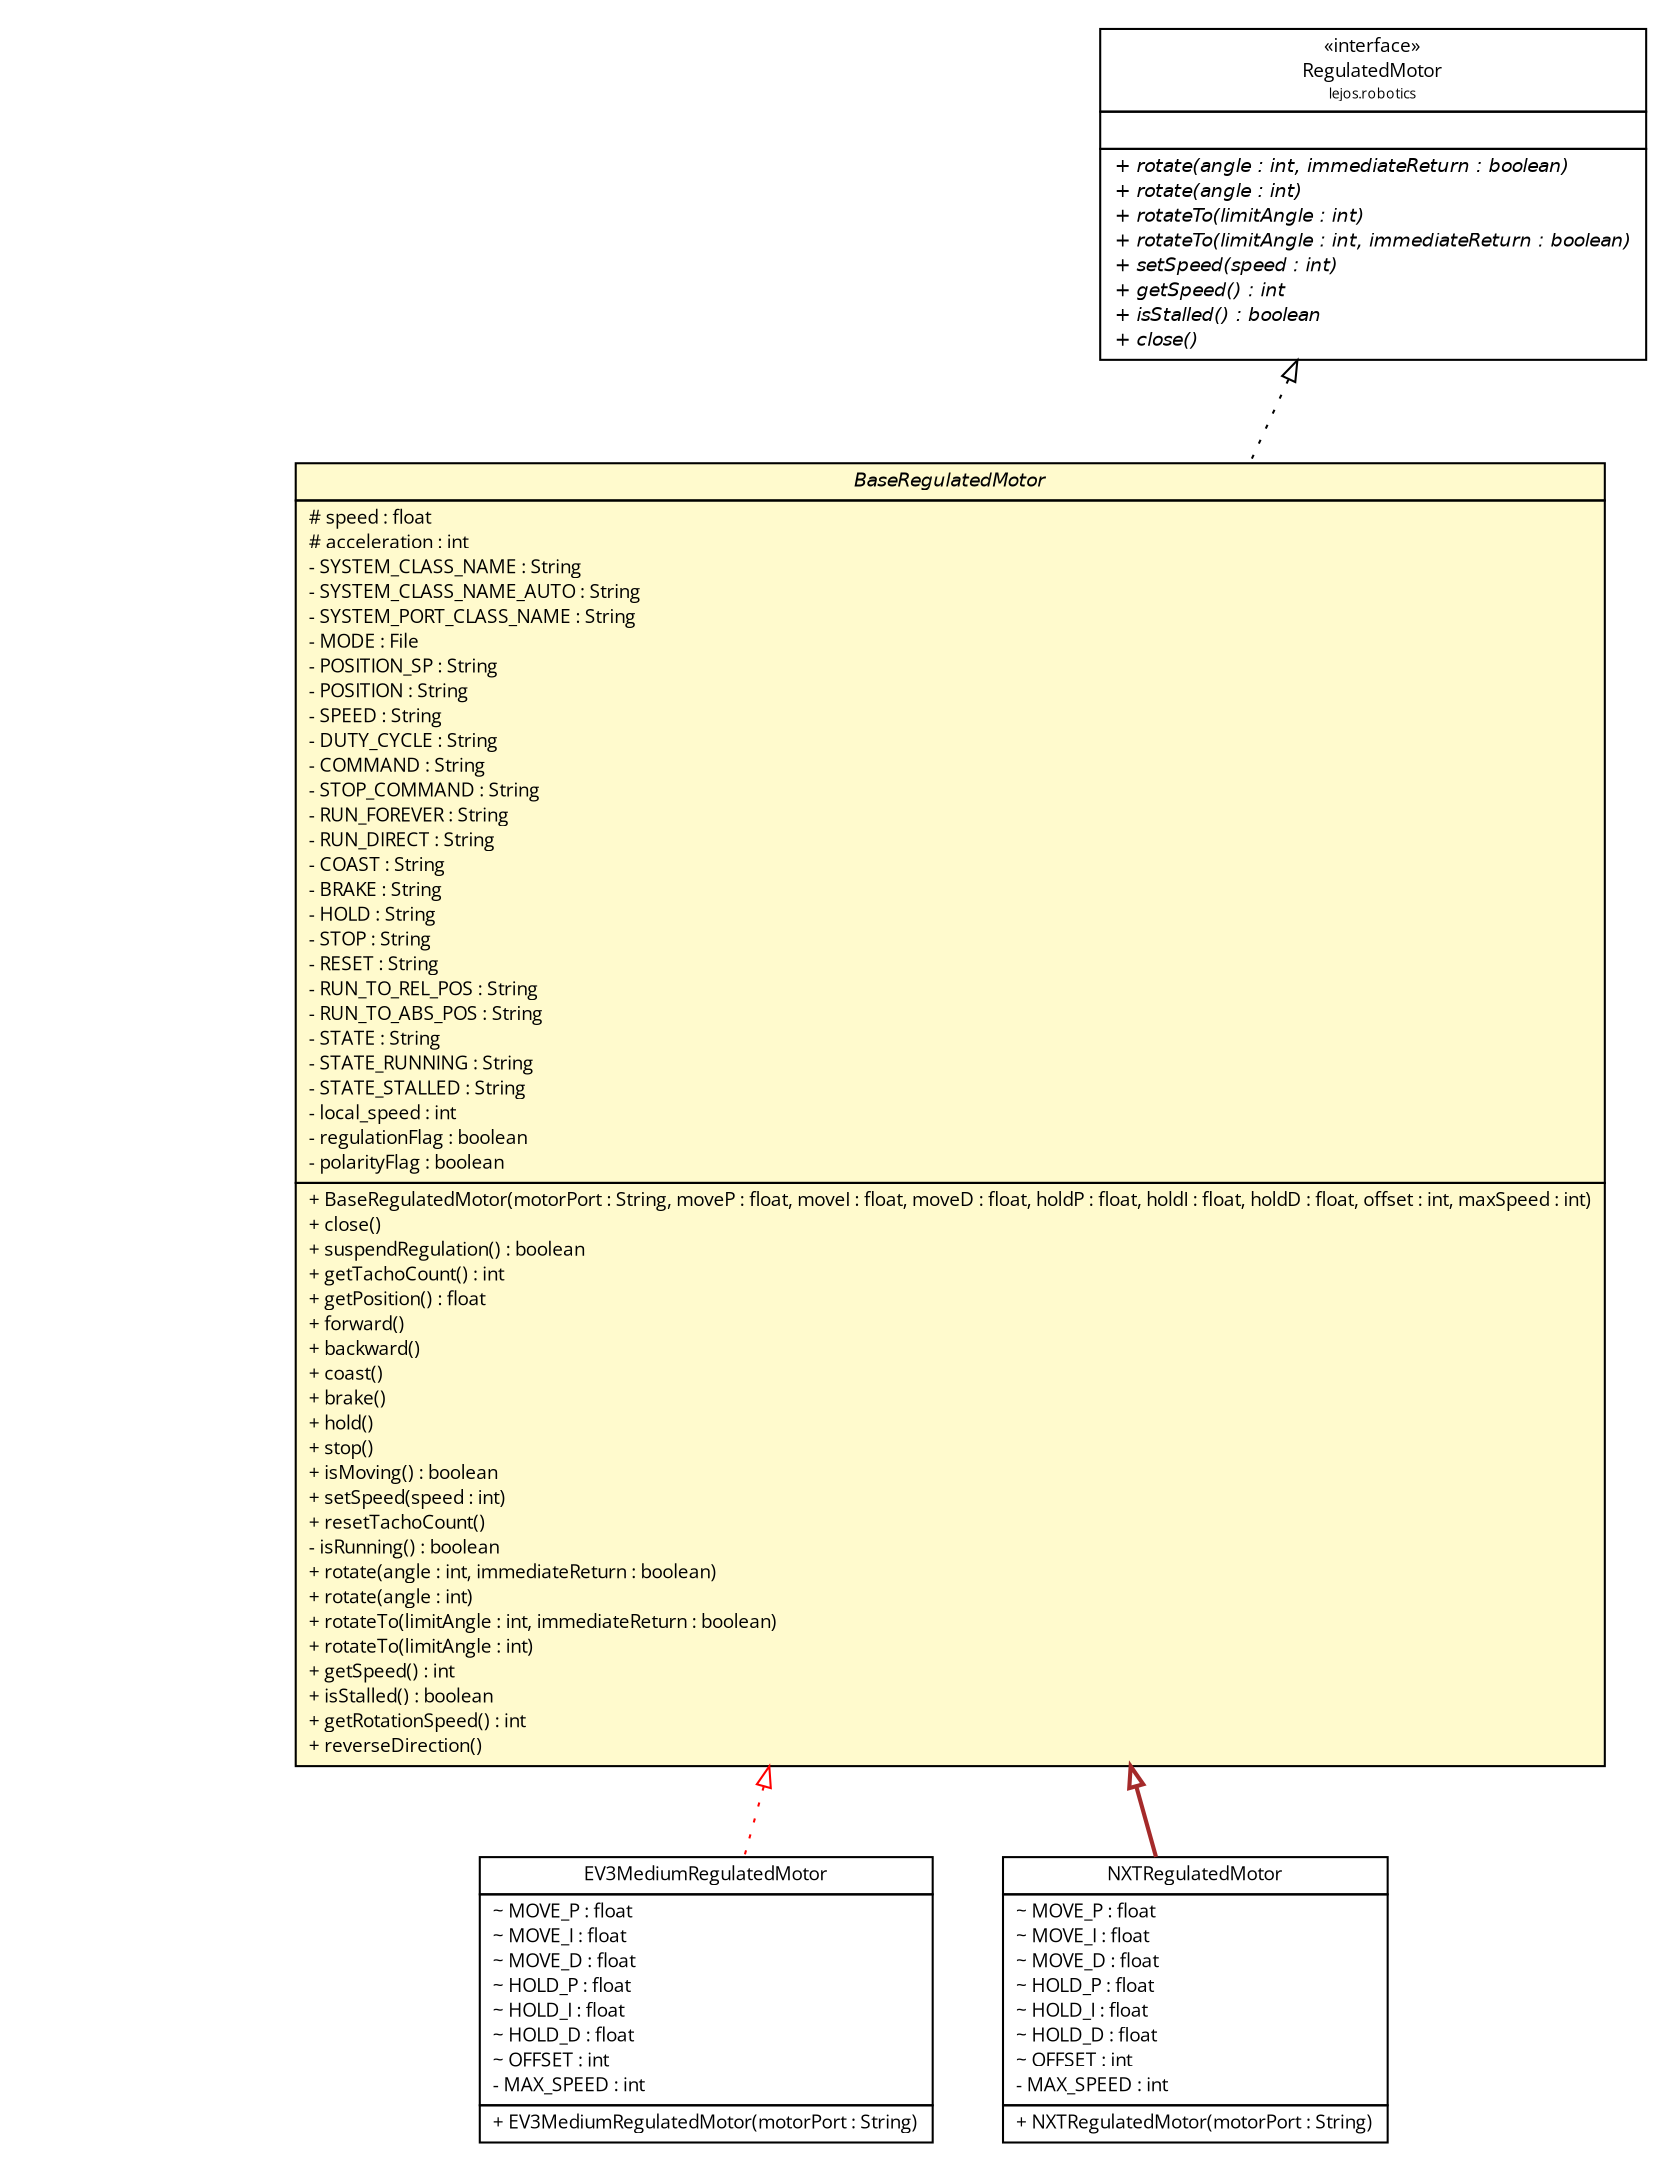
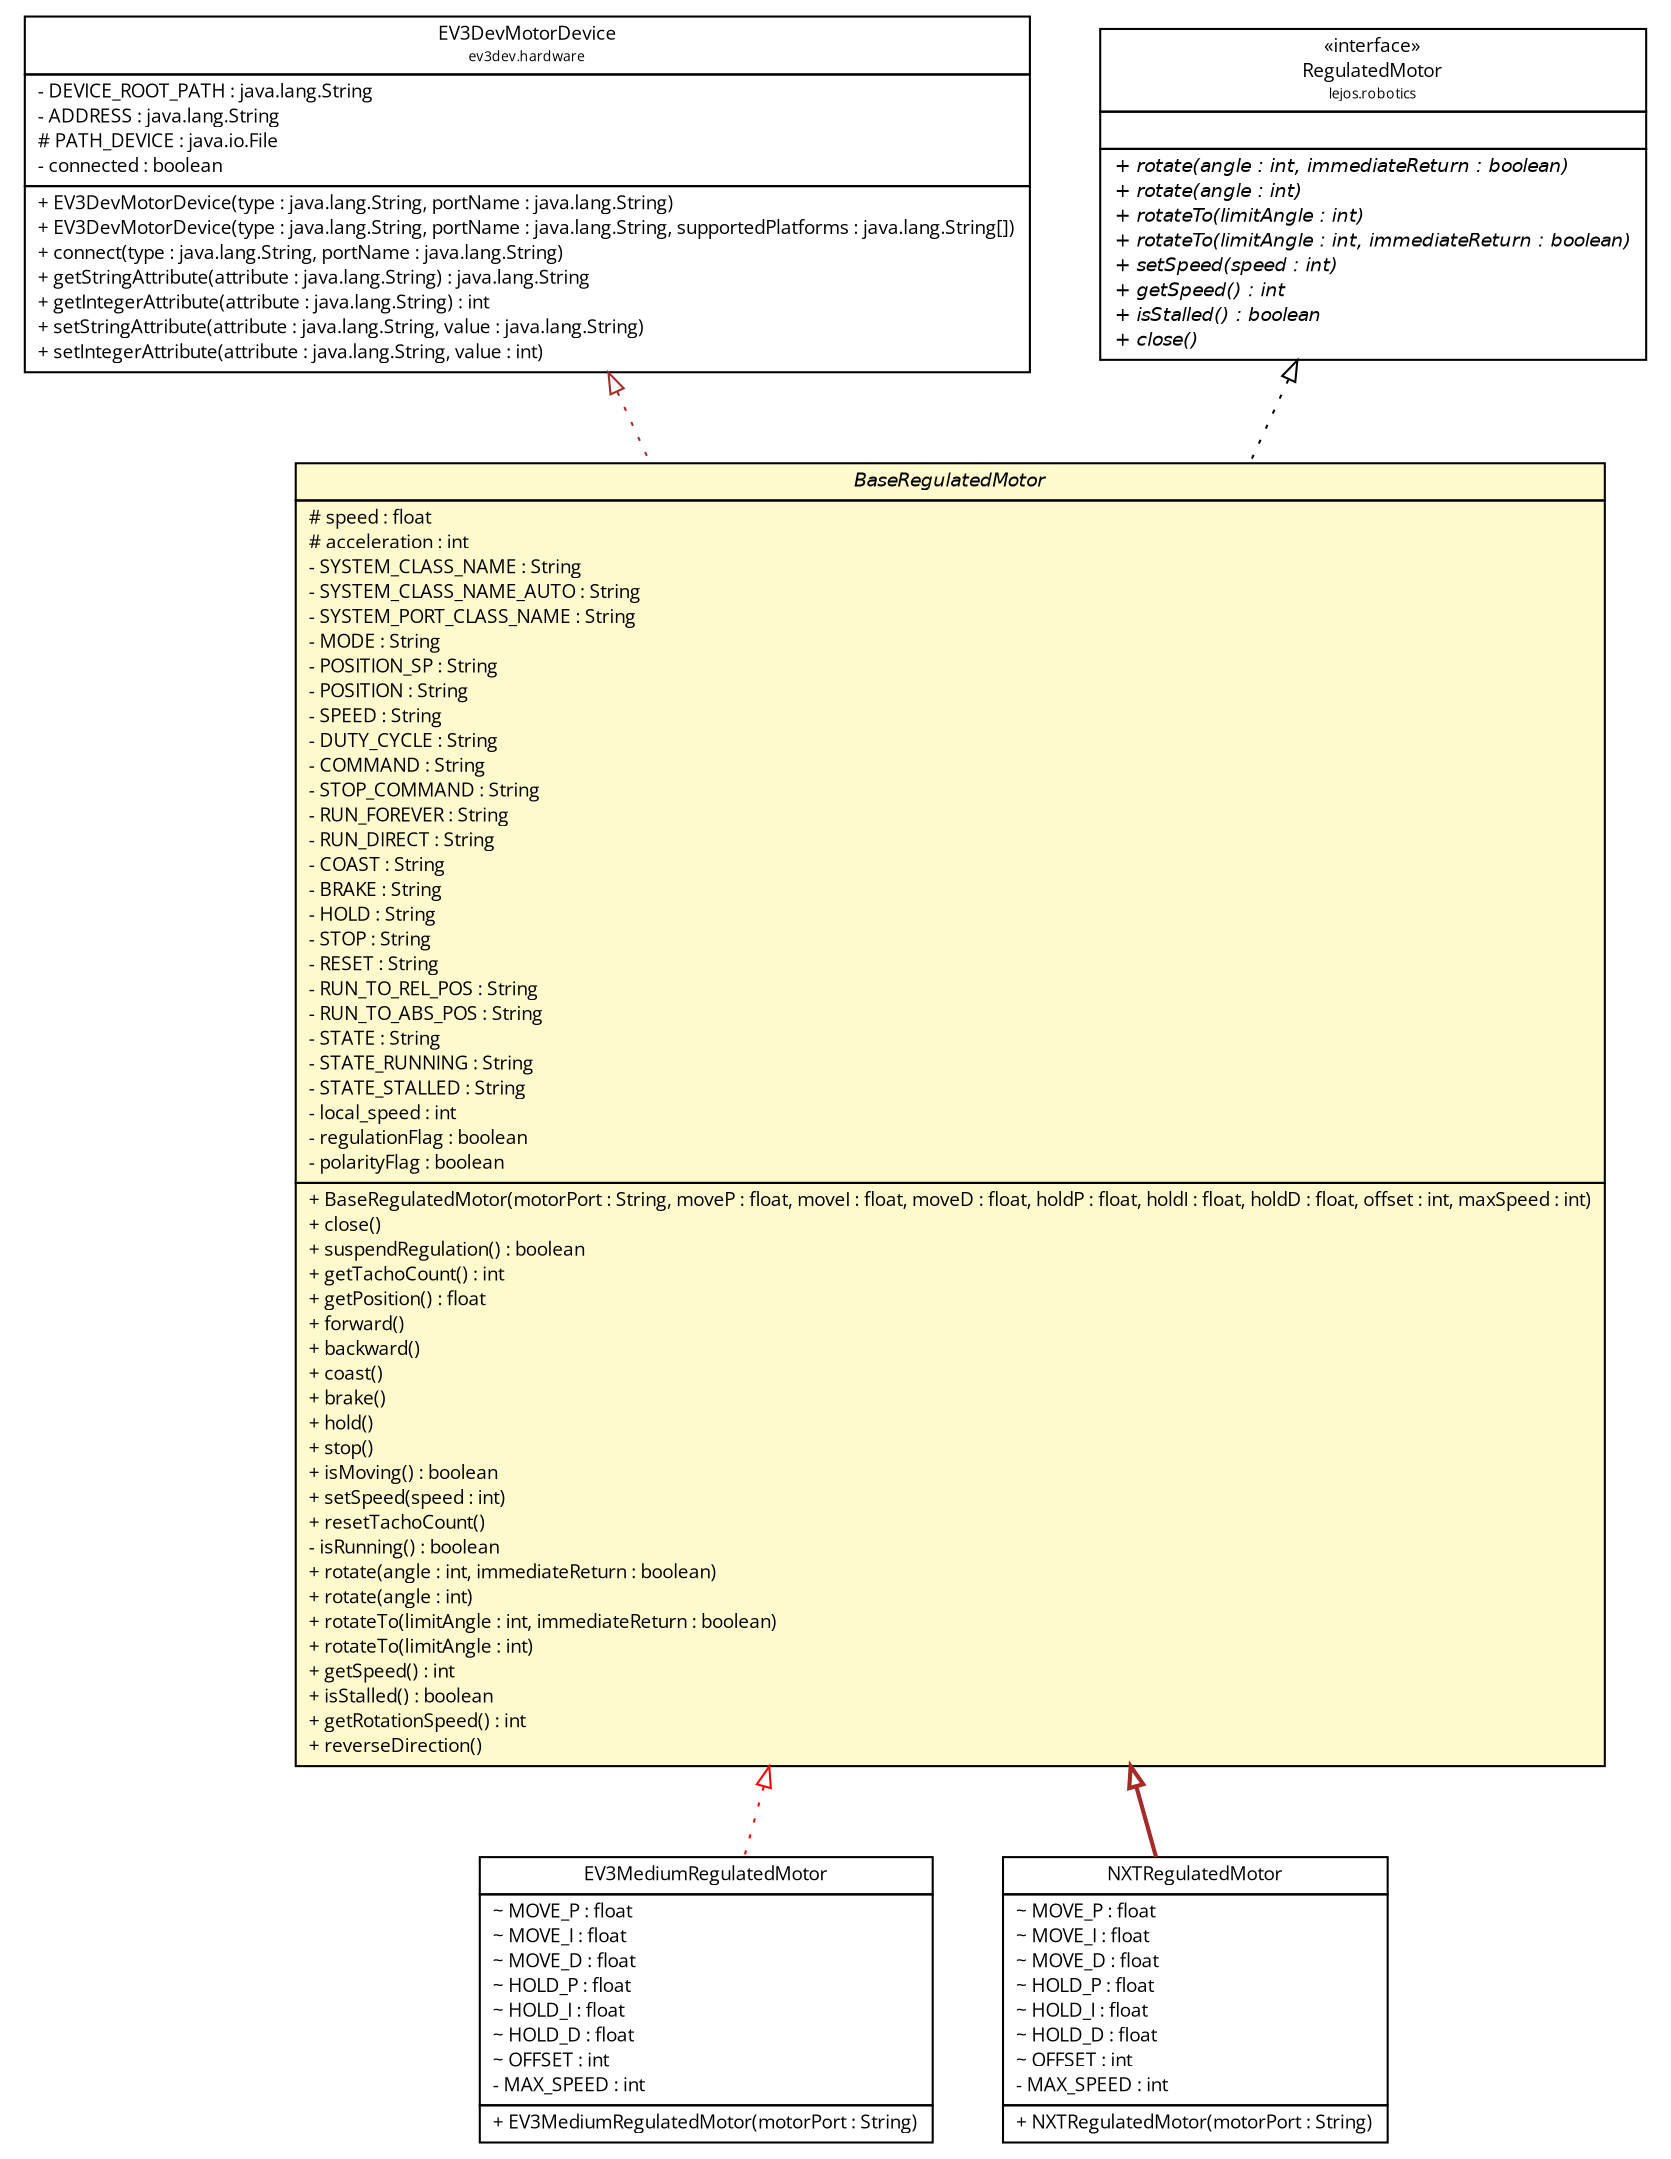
node "EV3DevMotorDevice": added
node "BaseRegulatedMotor": text "- MODE : File" -> "- MODE : String"
